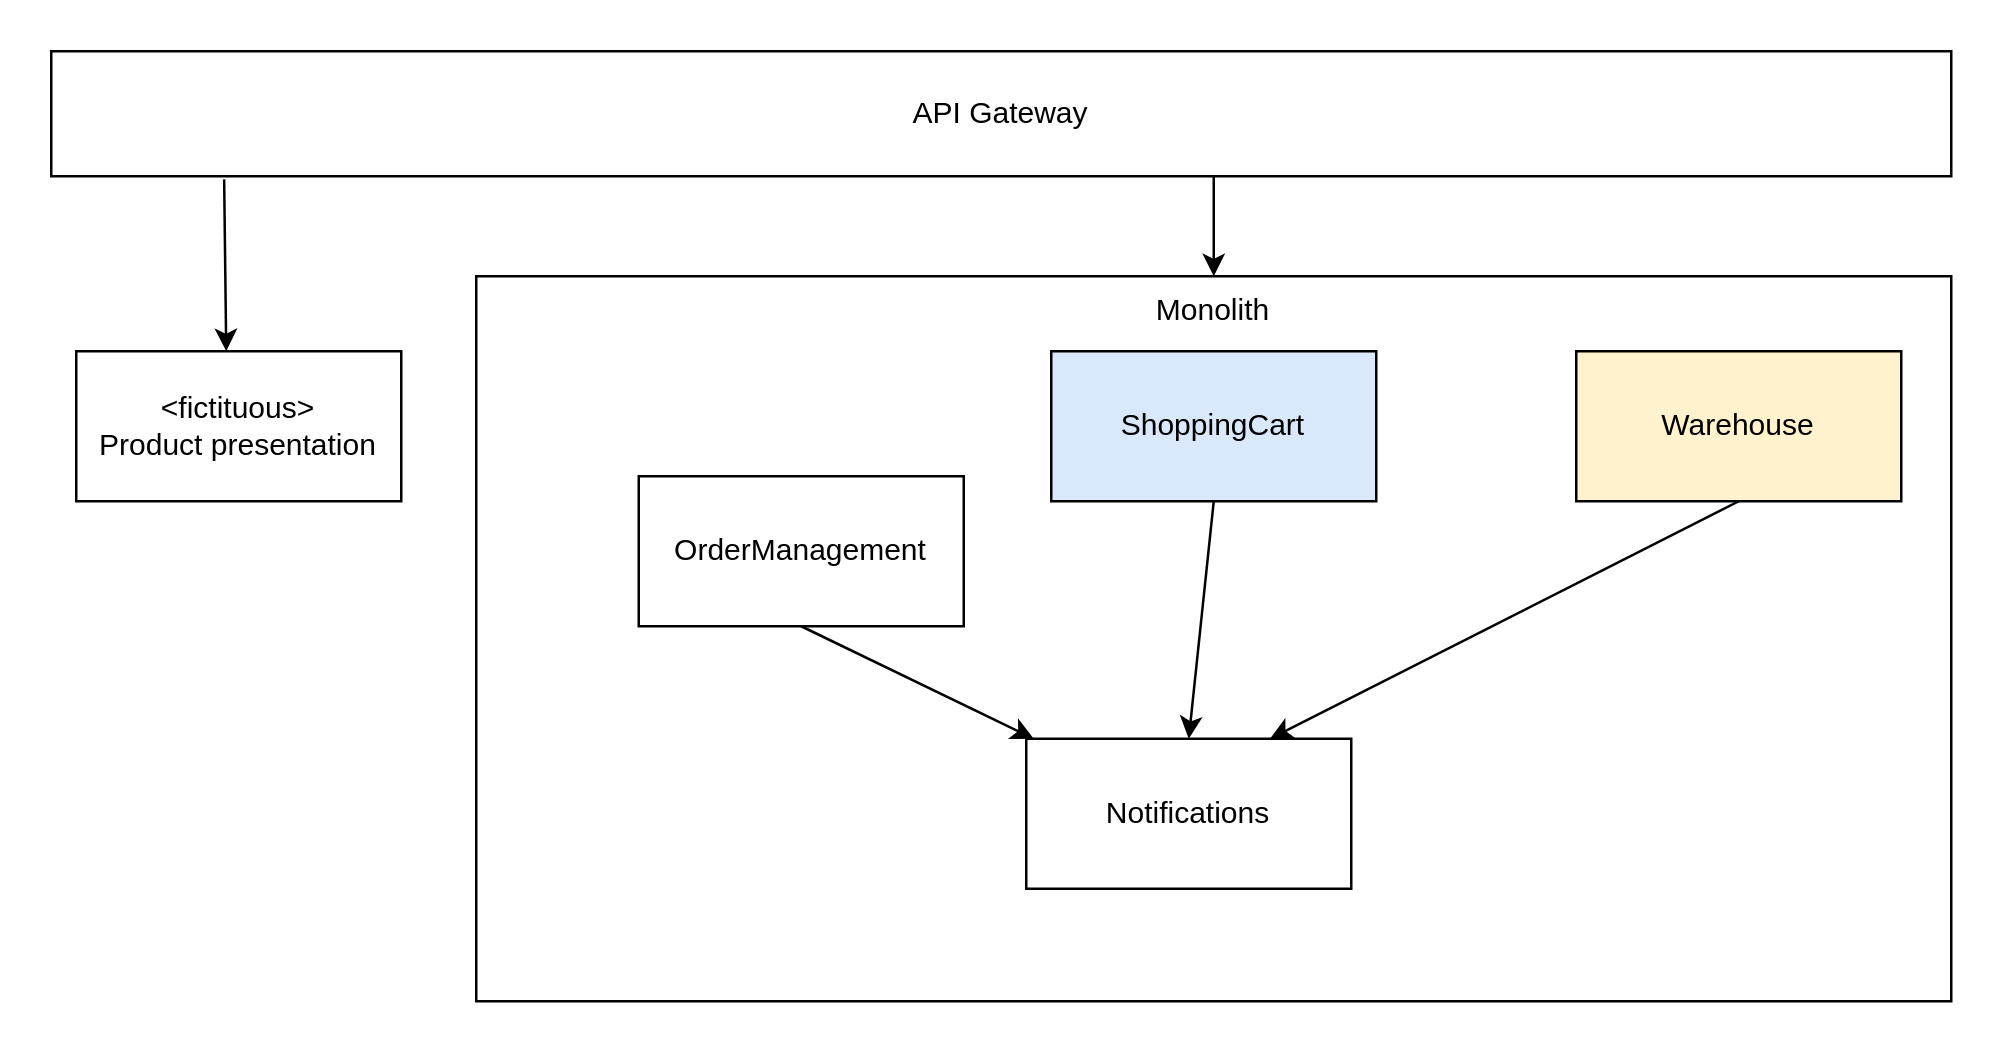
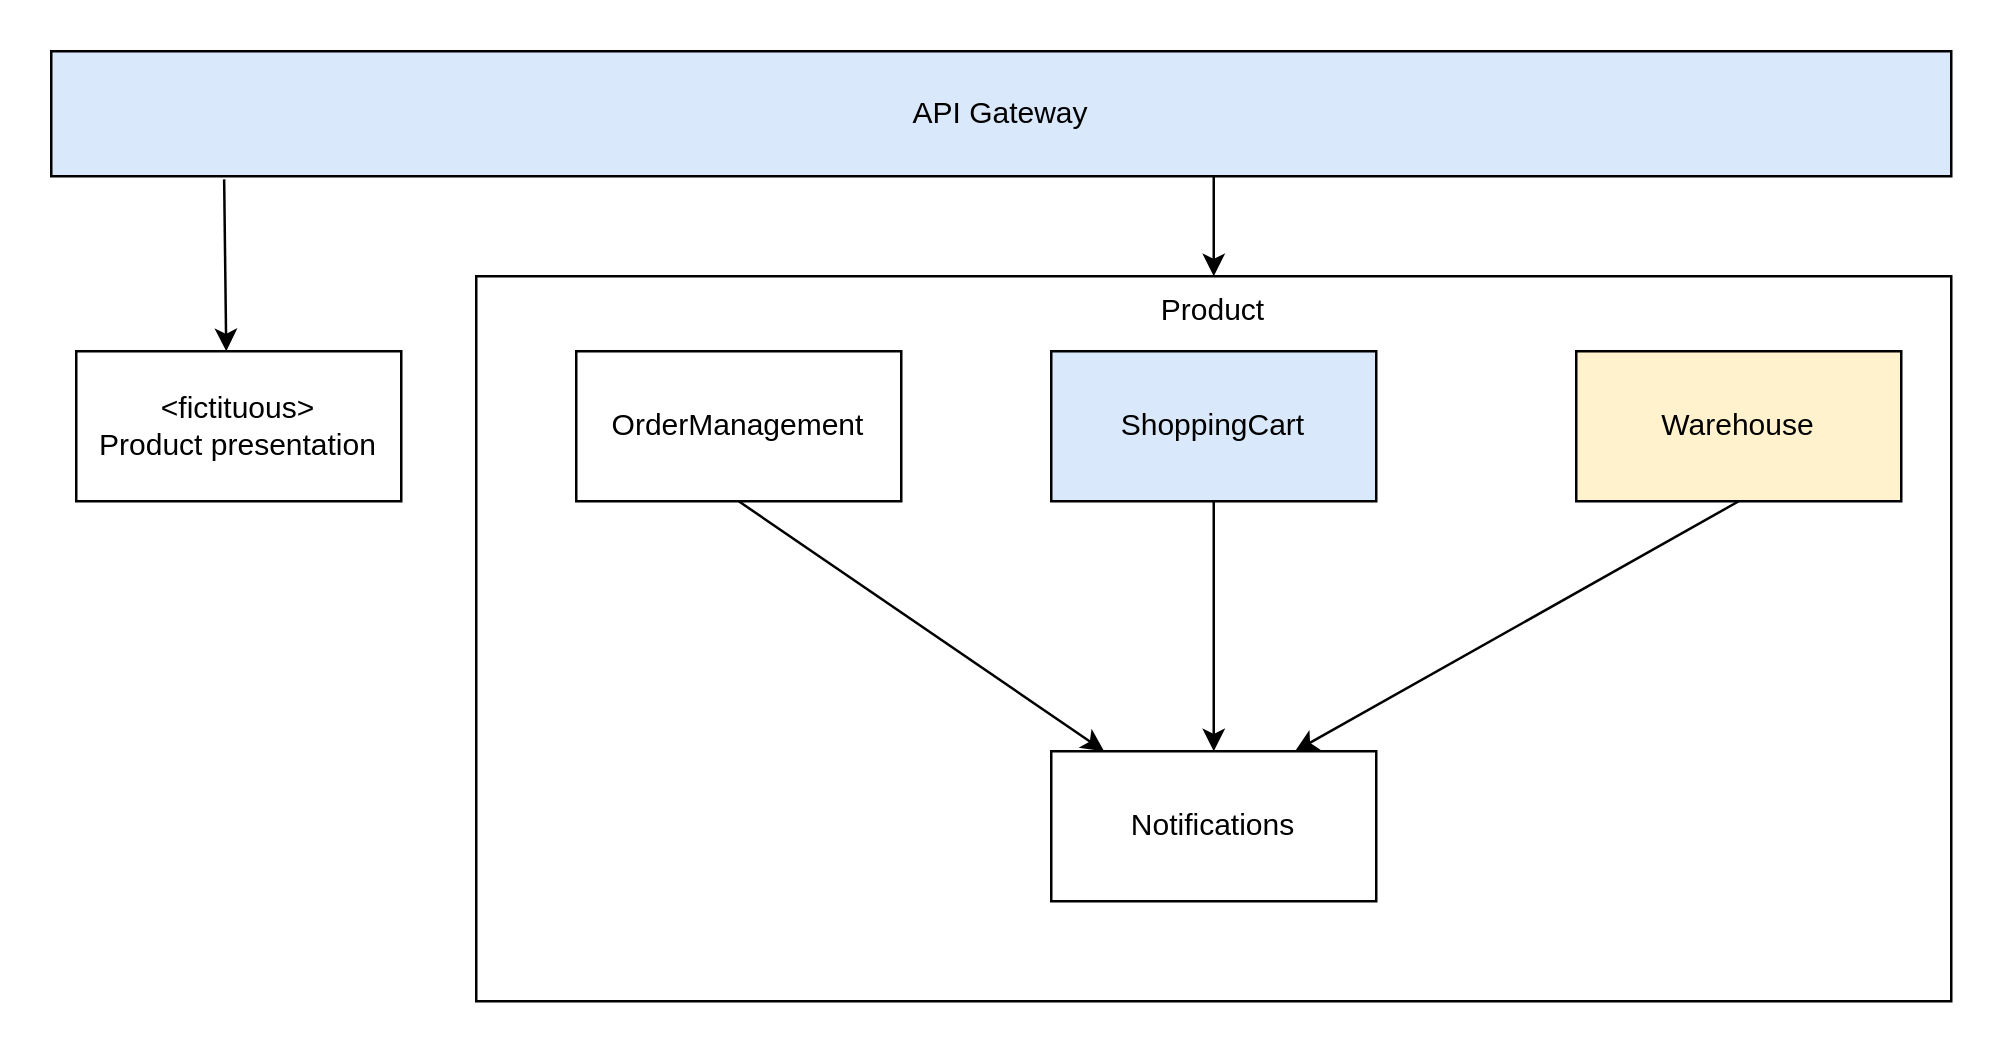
node "API Gateway": fillcolor #ffffff -> #dae8fc
node "Monolith": label "Monolith" -> "Product"
node "OrderManagement": moved (801, 551) -> (739, 426)
node "Notifications": moved (1189, 814) -> (1214, 826)
